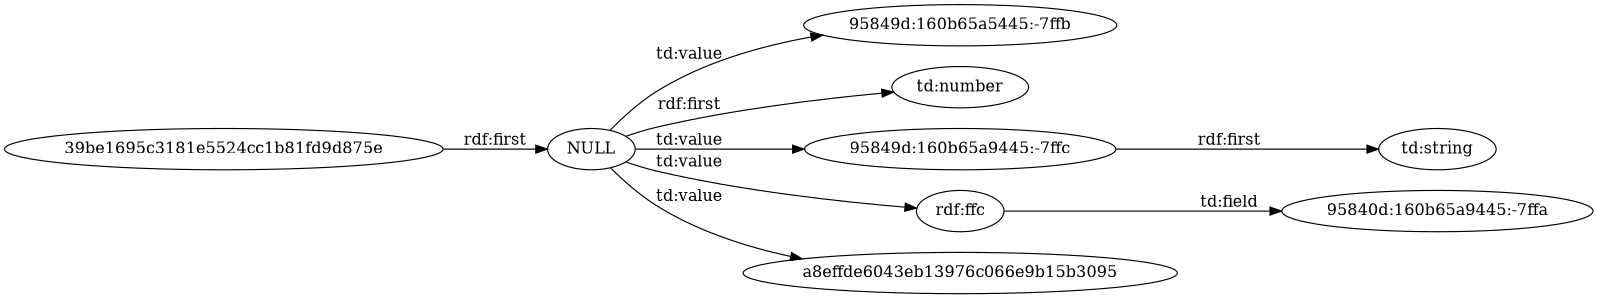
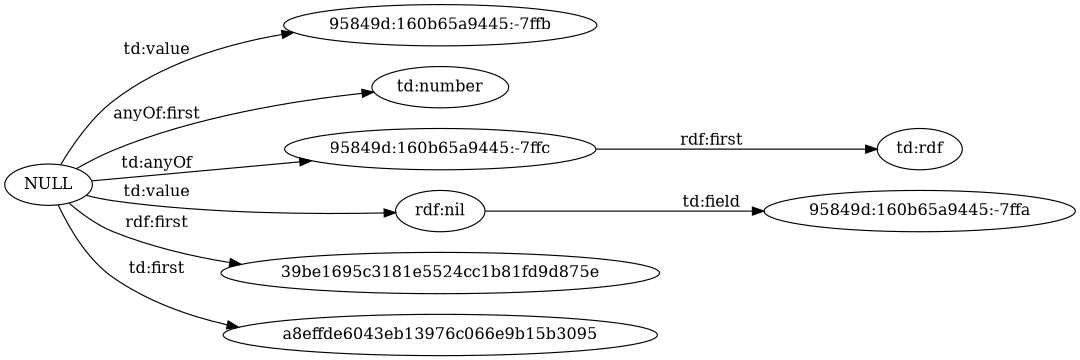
node "95849d:160b65a5445:-7ffb": label "95849d:160b65a5445:-7ffb" -> "95849d:160b65a9445:-7ffb"
edge "NULL" -> "td:number": label "rdf:first" -> "anyOf:first"
edge "NULL" -> "95849d:160b65a9445:-7ffc": label "td:value" -> "td:anyOf"
edge "39be1695c3181e5524cc1b81fd9d875e" -> "NULL": reversed
node "td:string": label "td:string" -> "td:rdf"
edge "NULL" -> "a8effde6043eb13976c066e9b15b3095": label "td:value" -> "td:first"
node "rdf:ffc": label "rdf:ffc" -> "rdf:nil"
node "95840d:160b65a9445:-7ffa": label "95840d:160b65a9445:-7ffa" -> "95849d:160b65a9445:-7ffa"
